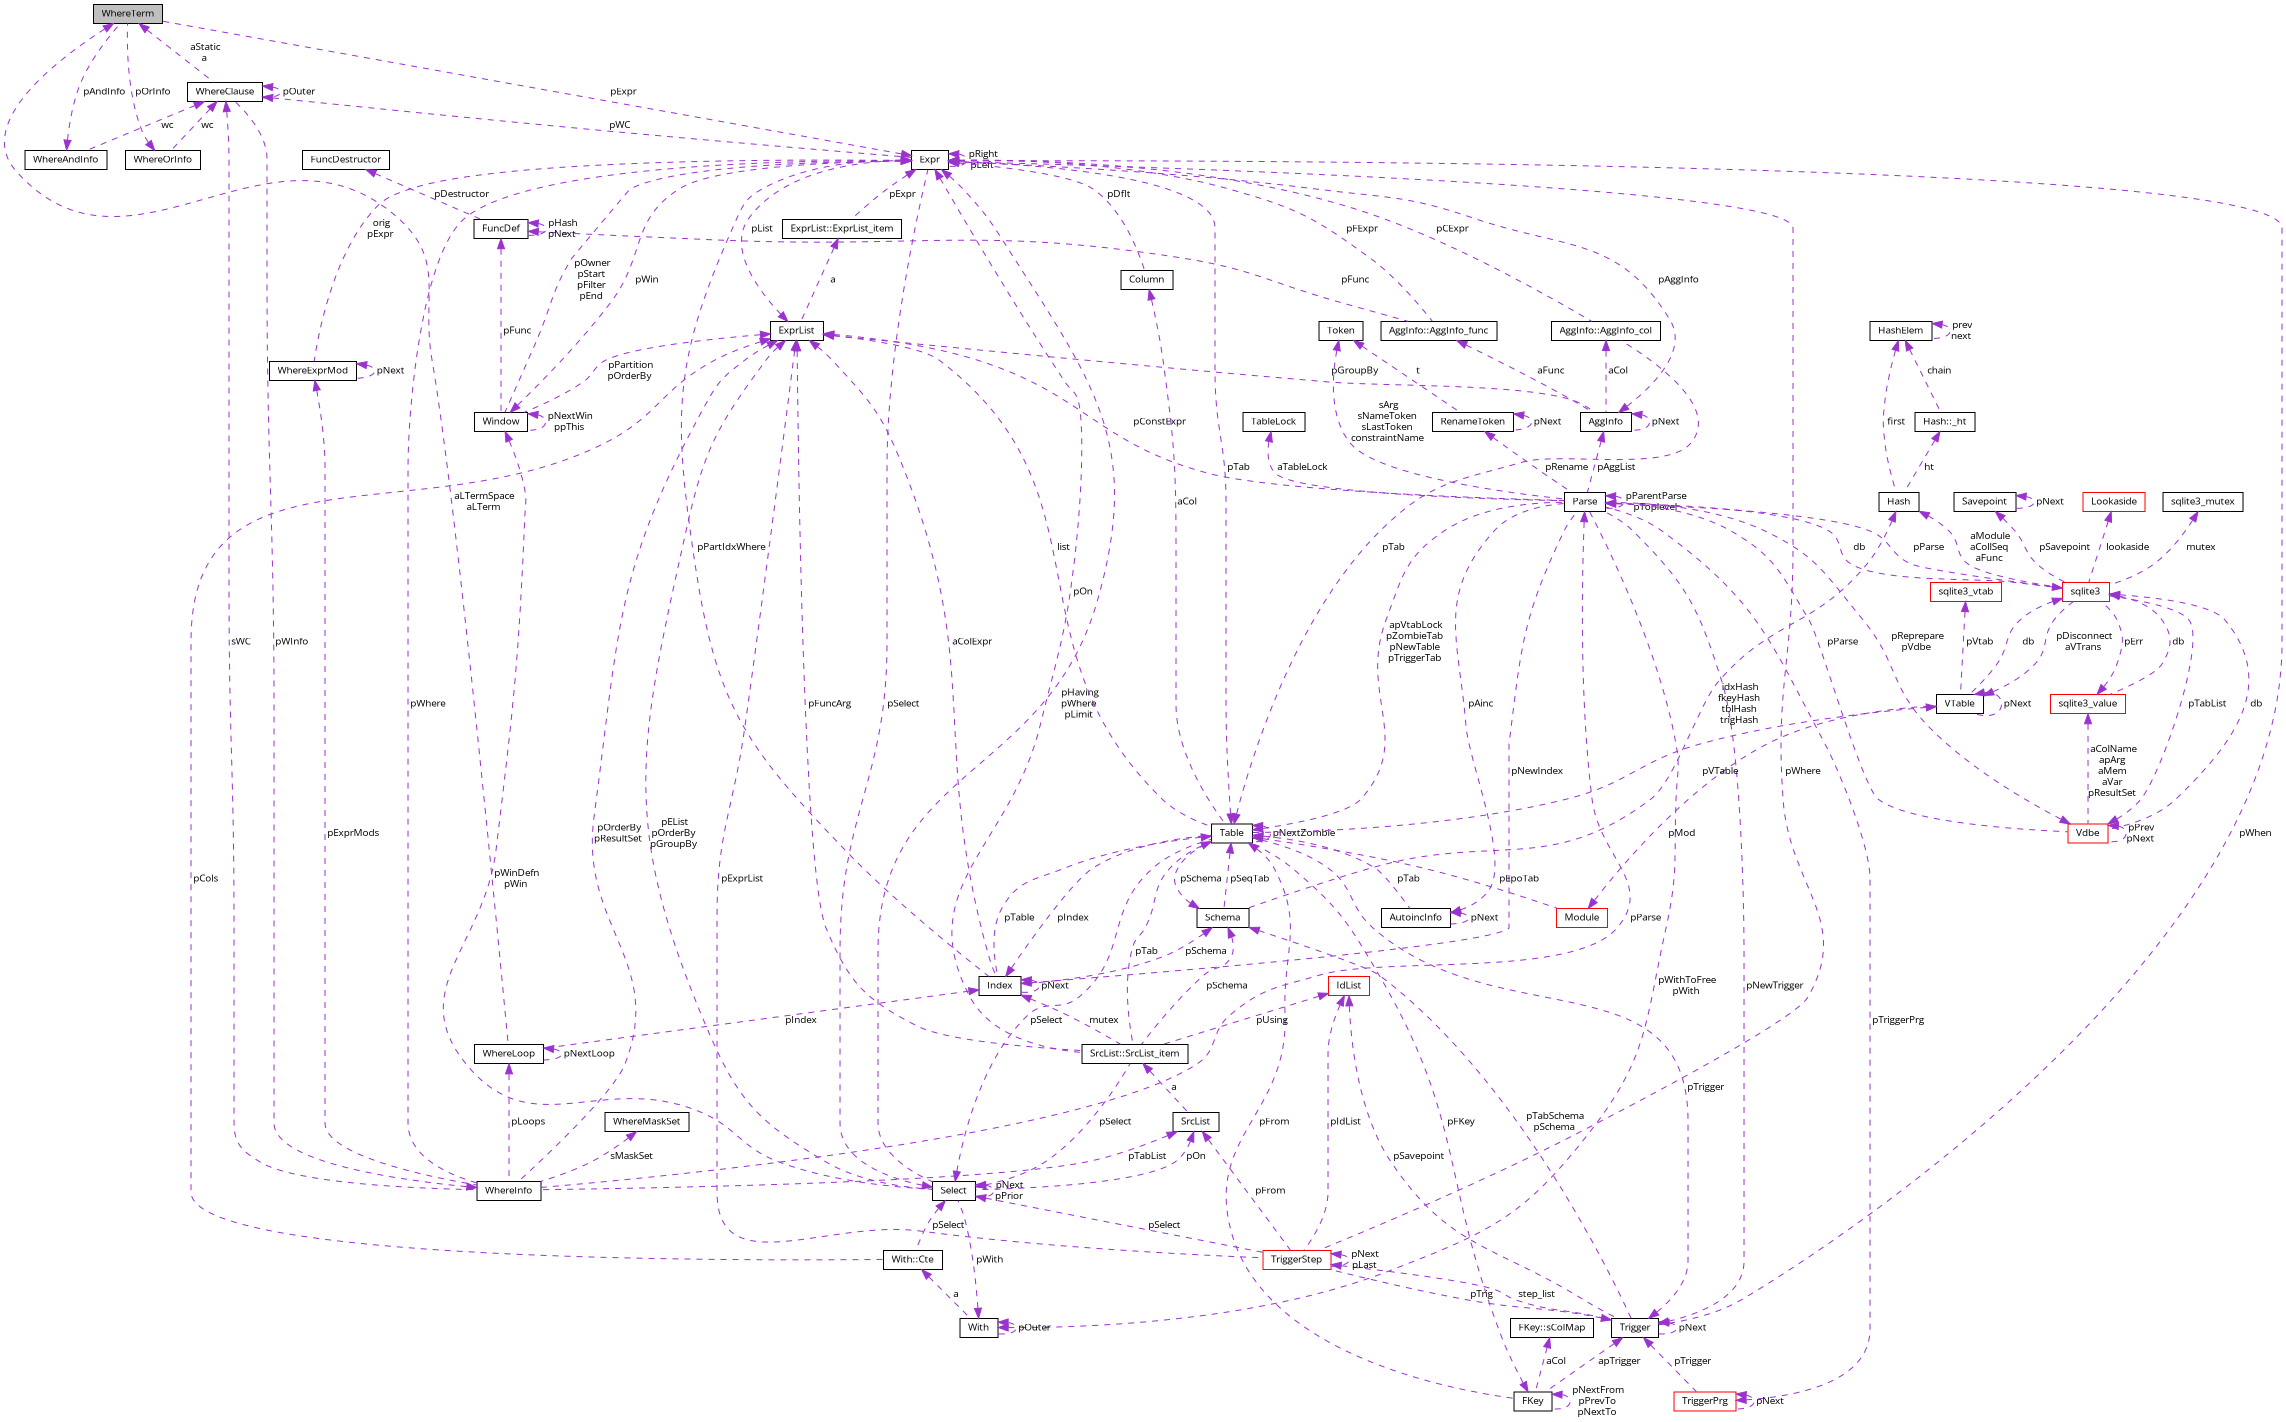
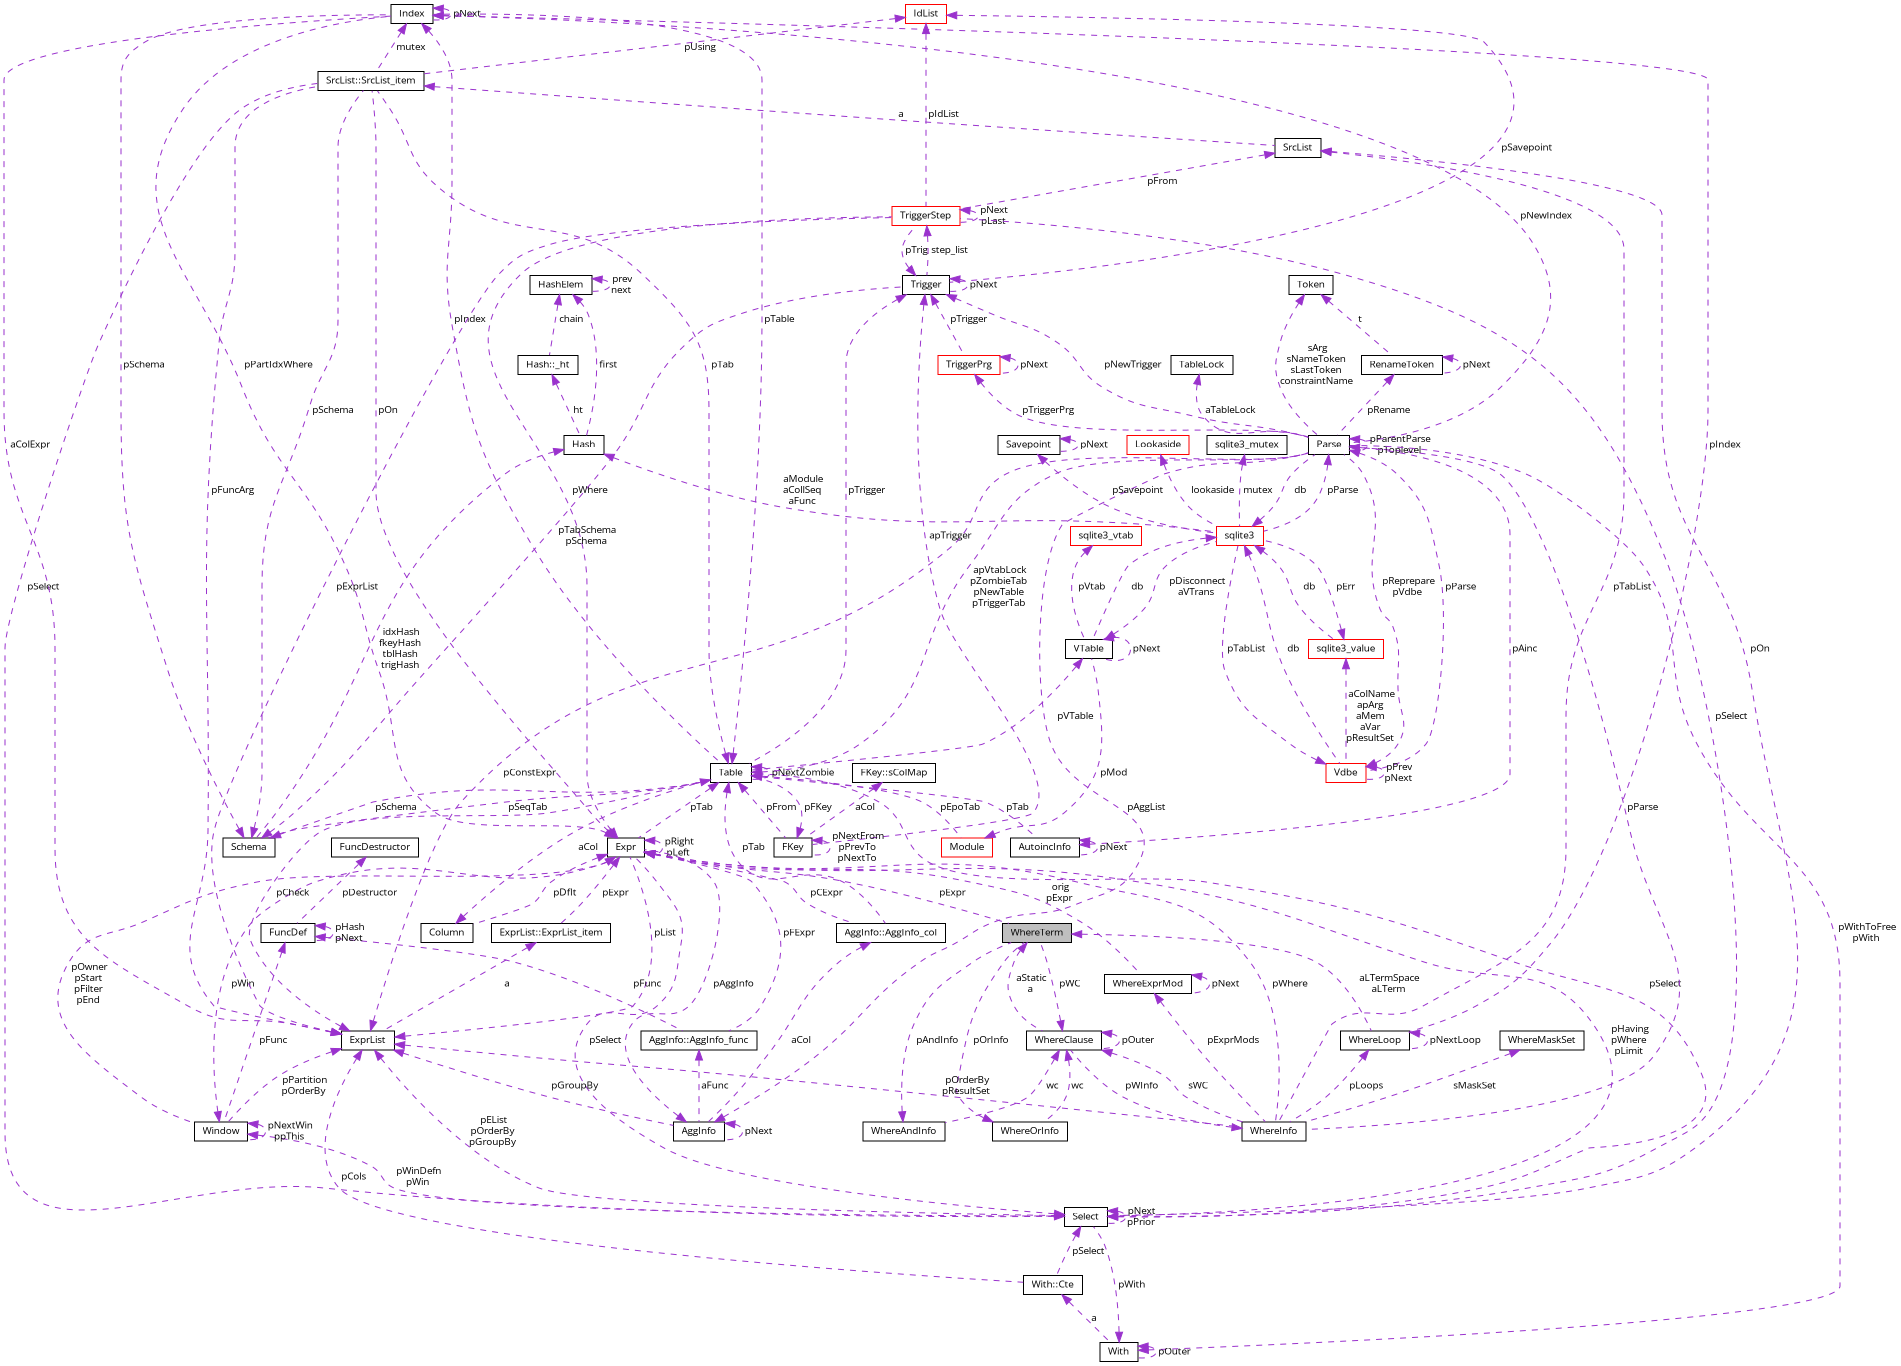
edge "Expr" -> "WhereClause": now "WhereTerm" -> "WhereClause"
edge "Trigger" -> "Expr": removed, label "pWhen"
edge "Table" -> "ExprList": label " list" -> " pCheck"
